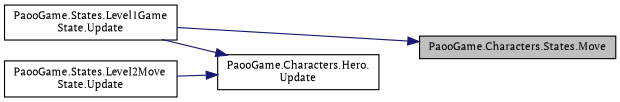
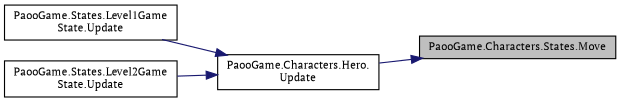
edge "PaooGame.States.Level1Game State.Update" -> "PaooGame.Characters.States.Move": now "PaooGame.Characters.Hero. Update" -> "PaooGame.Characters.States.Move"
node "PaooGame.States.Level2Move State.Update": label "PaooGame.States.Level2Move State.Update" -> "PaooGame.States.Level2Game State.Update"
